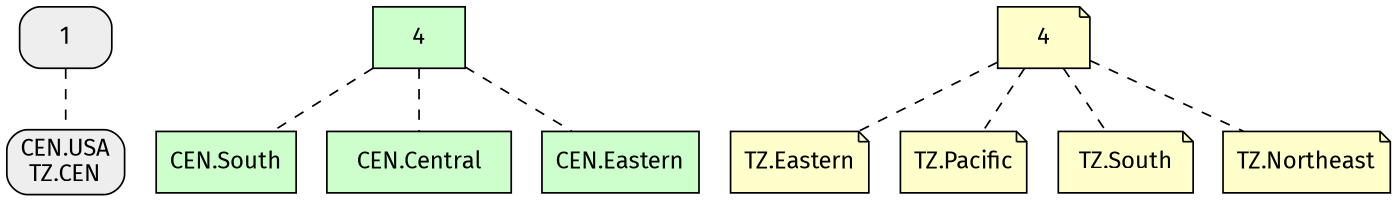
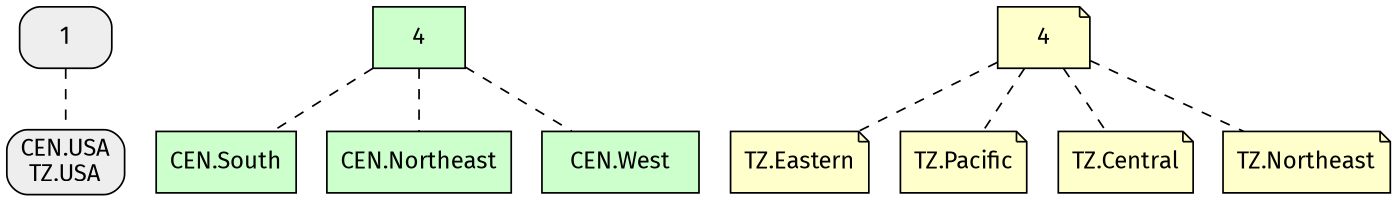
node "CEN.USA TZ.CEN": label "CEN.USA TZ.CEN" -> "CEN.USA TZ.USA"
node "CEN.Central": label "CEN.Central" -> "CEN.Northeast"
node "CEN.Eastern": label "CEN.Eastern" -> "CEN.West"
node "TZ.South": label "TZ.South" -> "TZ.Central"
